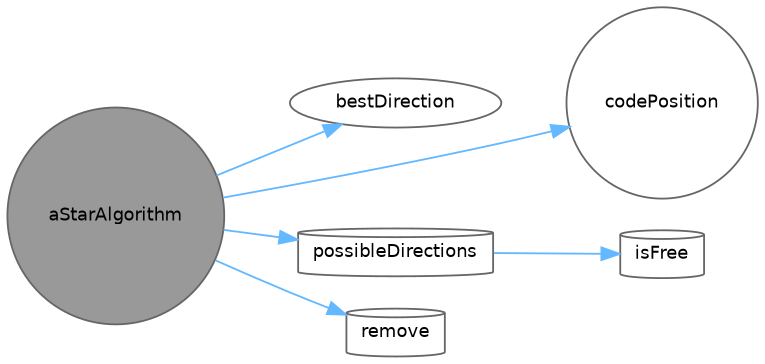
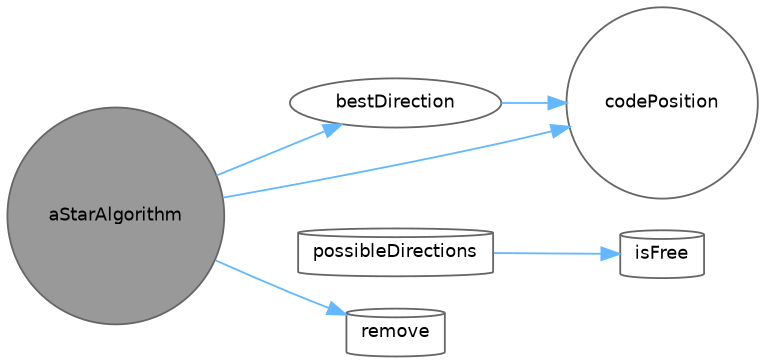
edge "bestDirection" -> "codePosition": added
edge "aStarAlgorithm" -> "possibleDirections": removed
